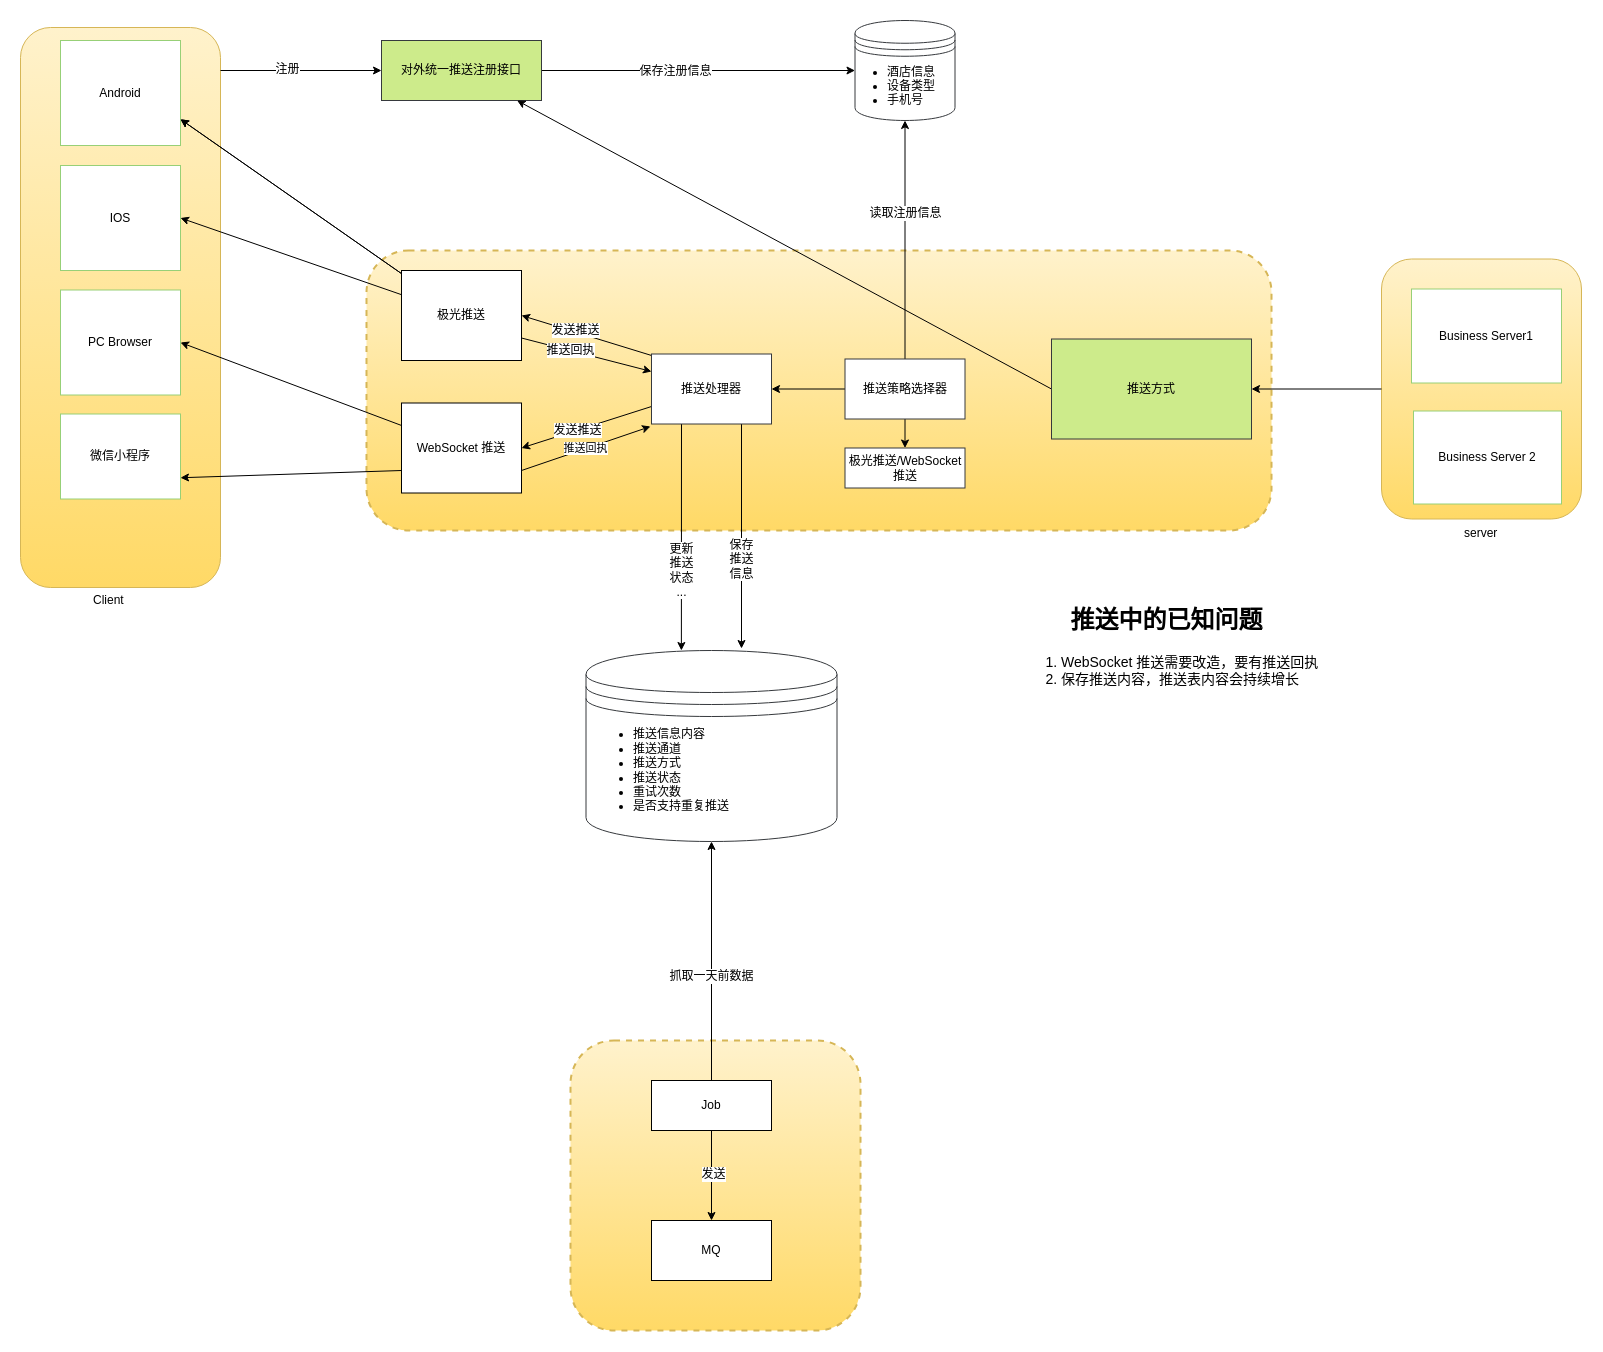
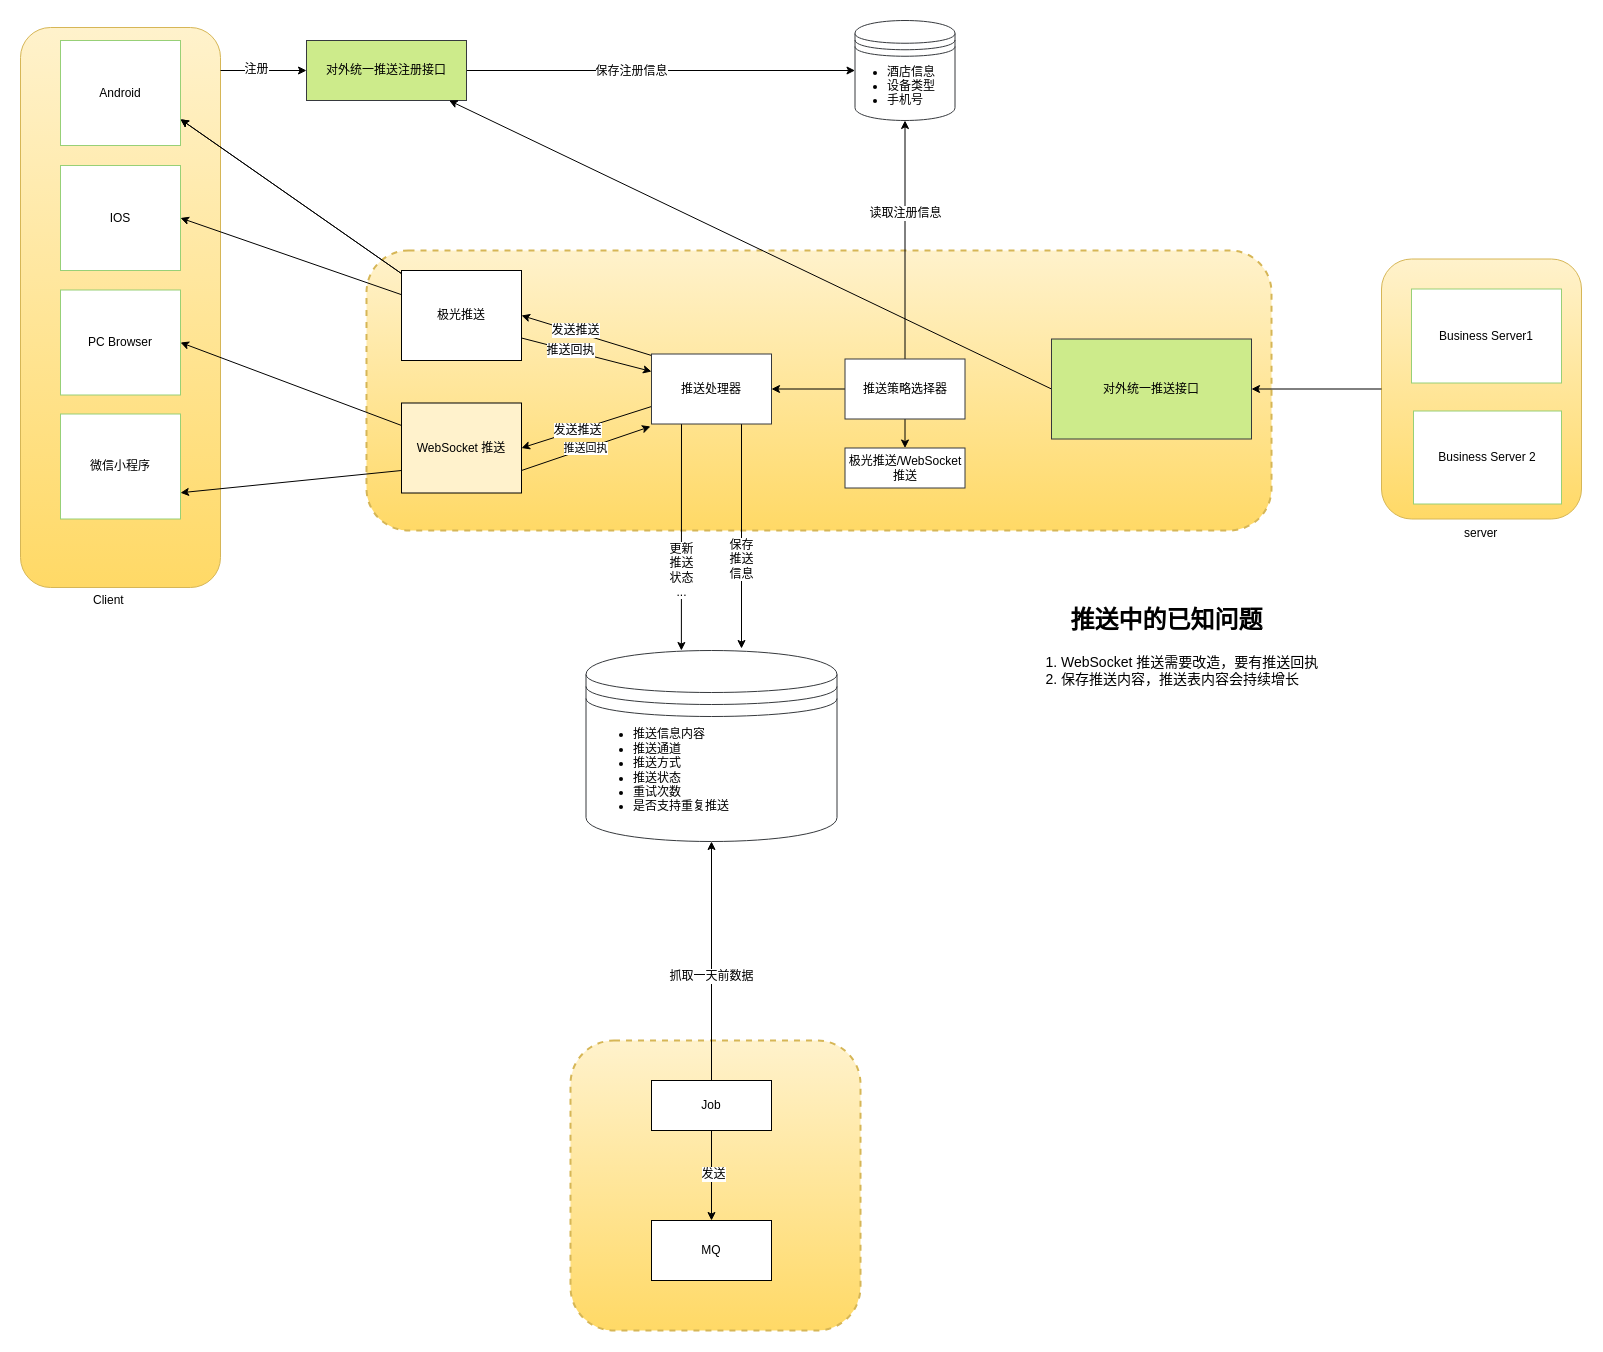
node "对外统一推送注册接口": moved (462, 71) -> (387, 71)
node "推送方式": label "推送方式" -> "对外统一推送接口"
node "WebSocket 推送": fillcolor #ffffff -> #fff2cc
node "微信小程序": size 120x85 -> 120x105
